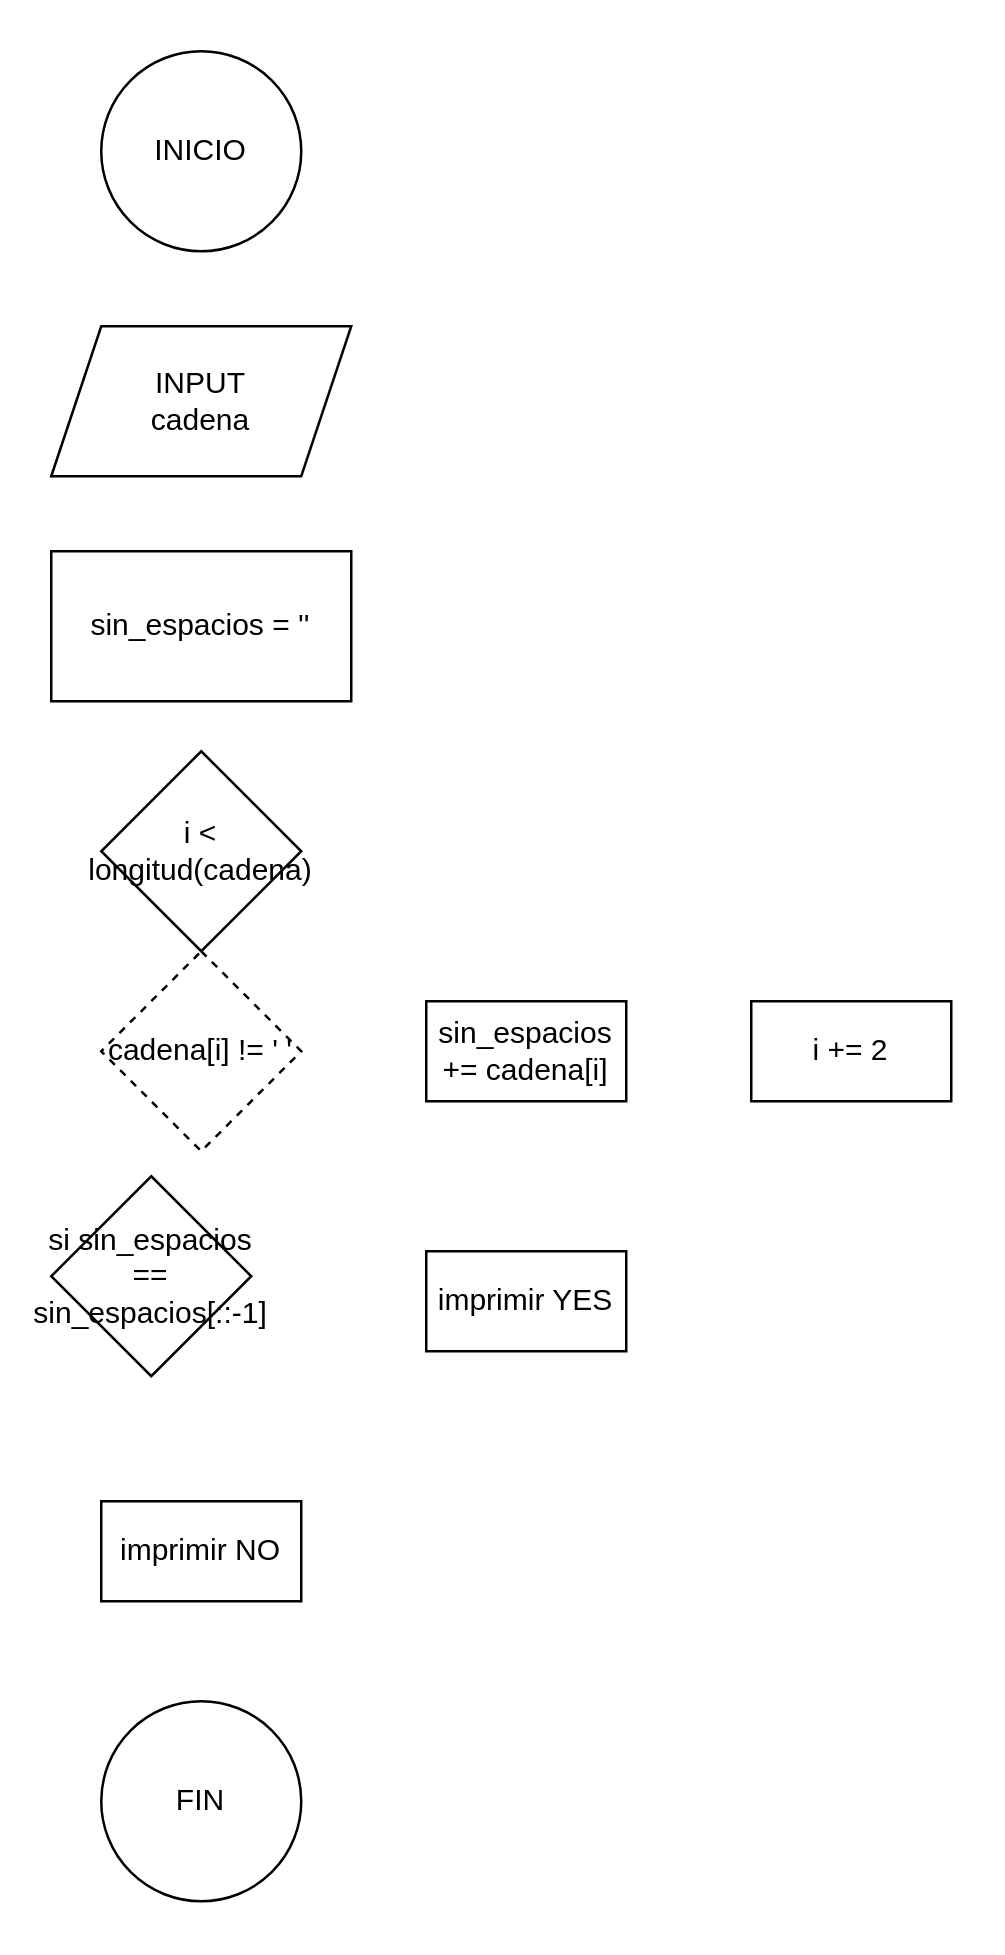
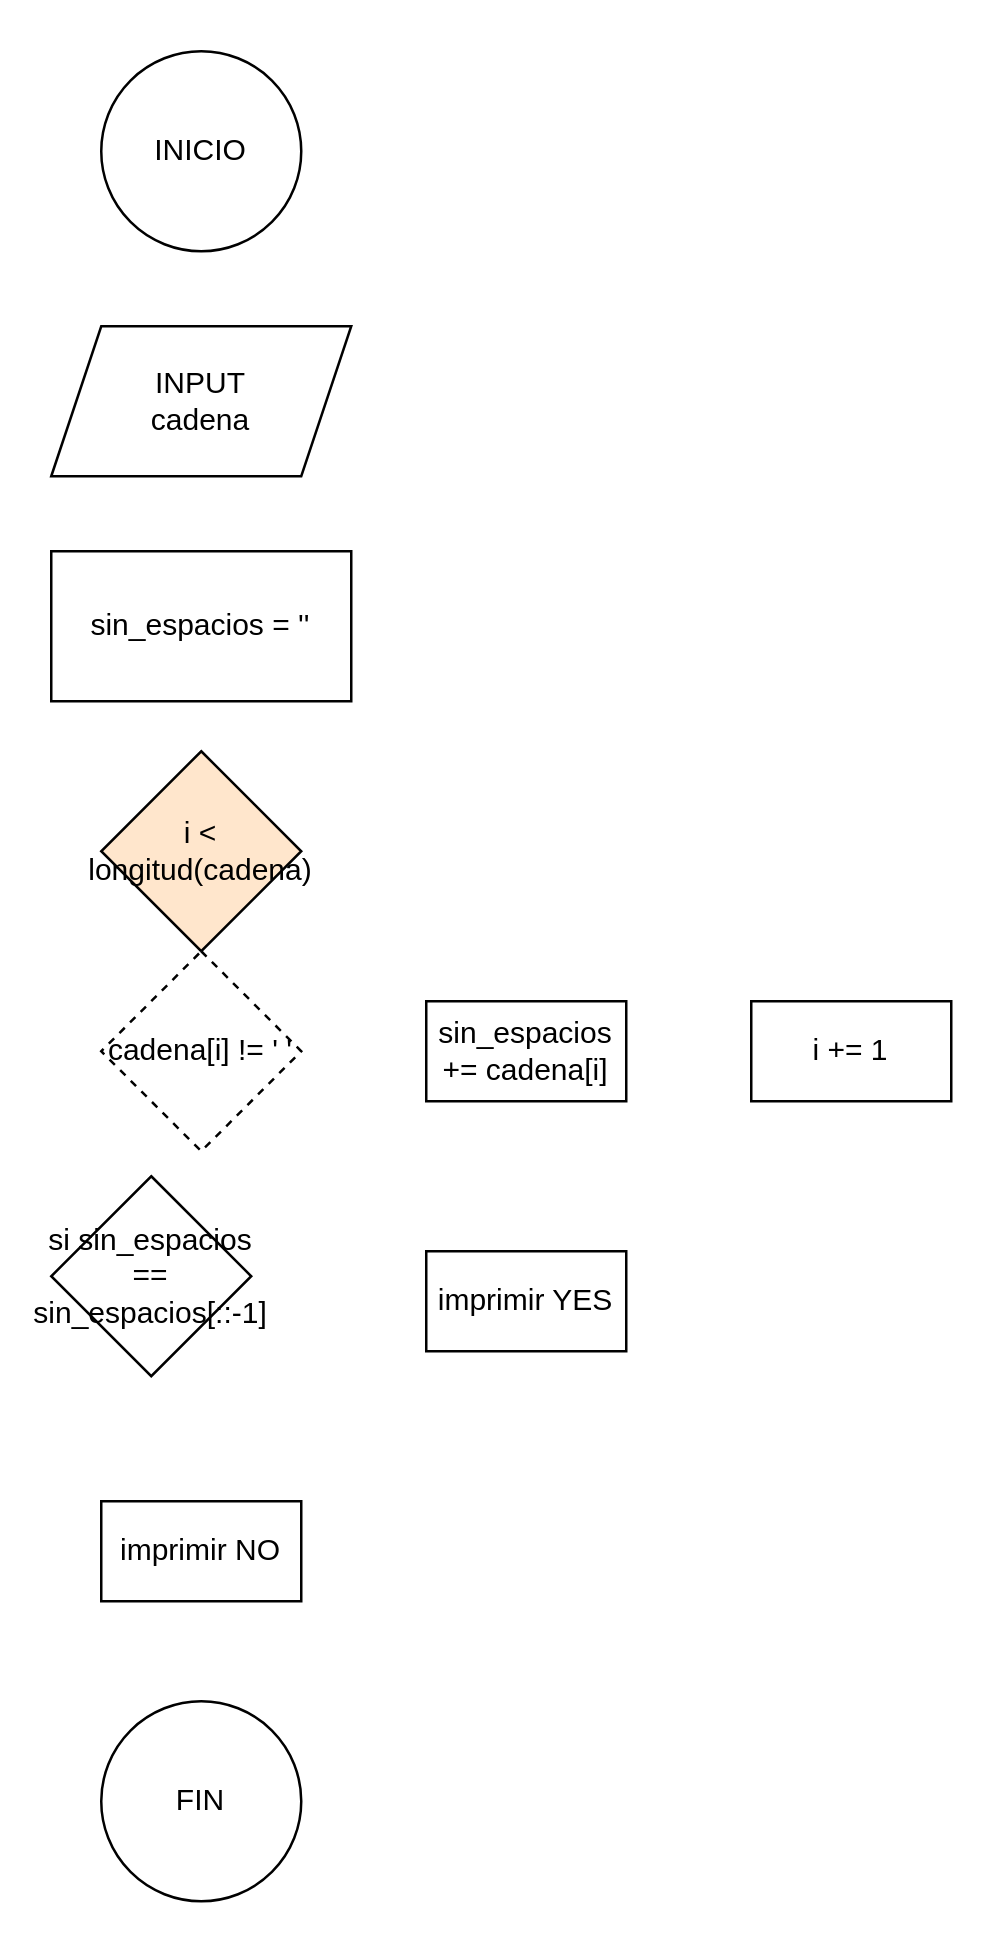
node "i < longitud(cadena)": fillcolor #ffffff -> #ffe6cc
node "i += 2": label "i += 2" -> "i += 1"
